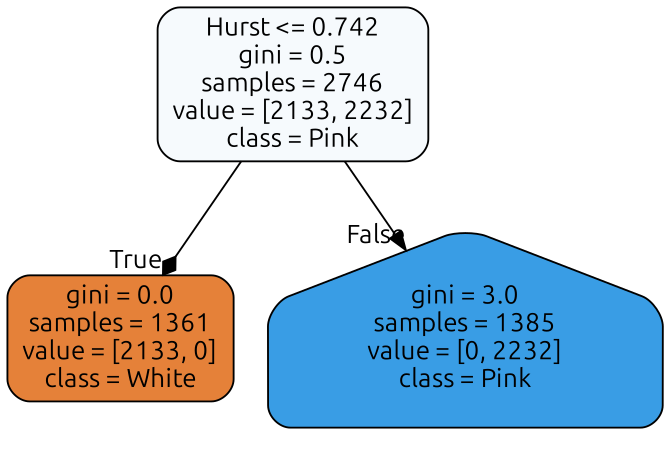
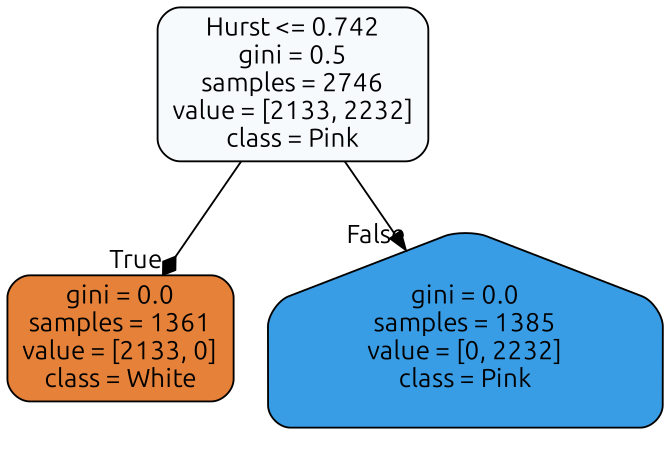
node "gini = 3.0 samples = 1385 value = [0, 2232] class = Pink": label "gini = 3.0 samples = 1385 value = [0, 2232] class = Pink" -> "gini = 0.0 samples = 1385 value = [0, 2232] class = Pink"
